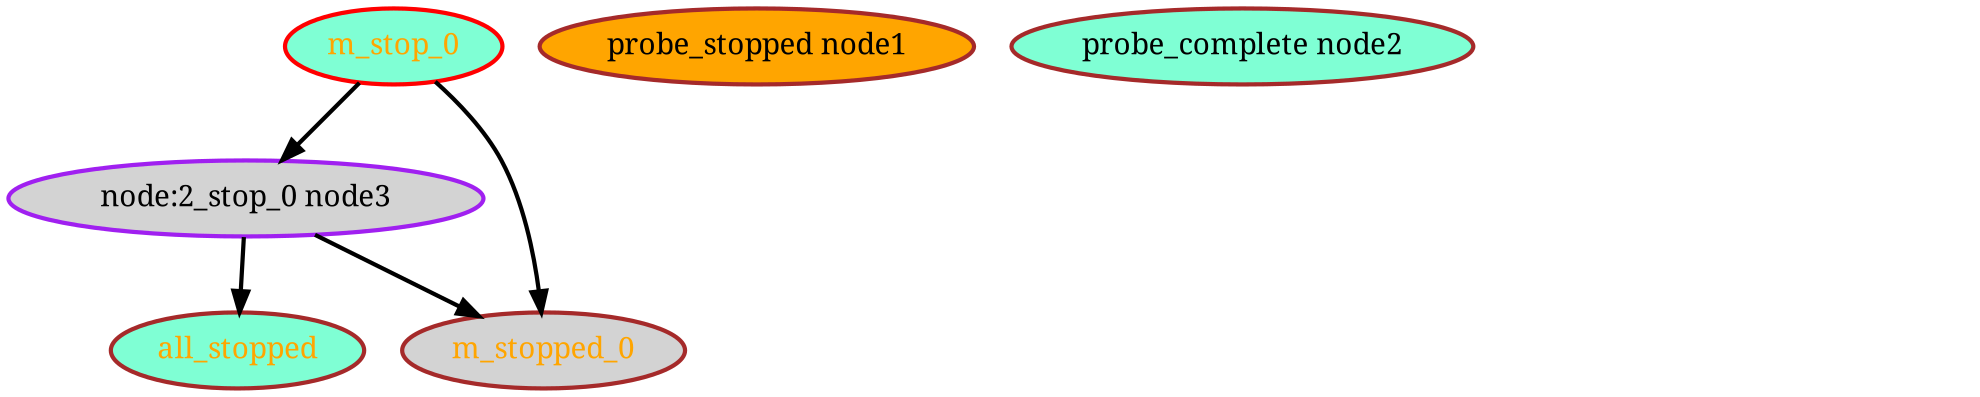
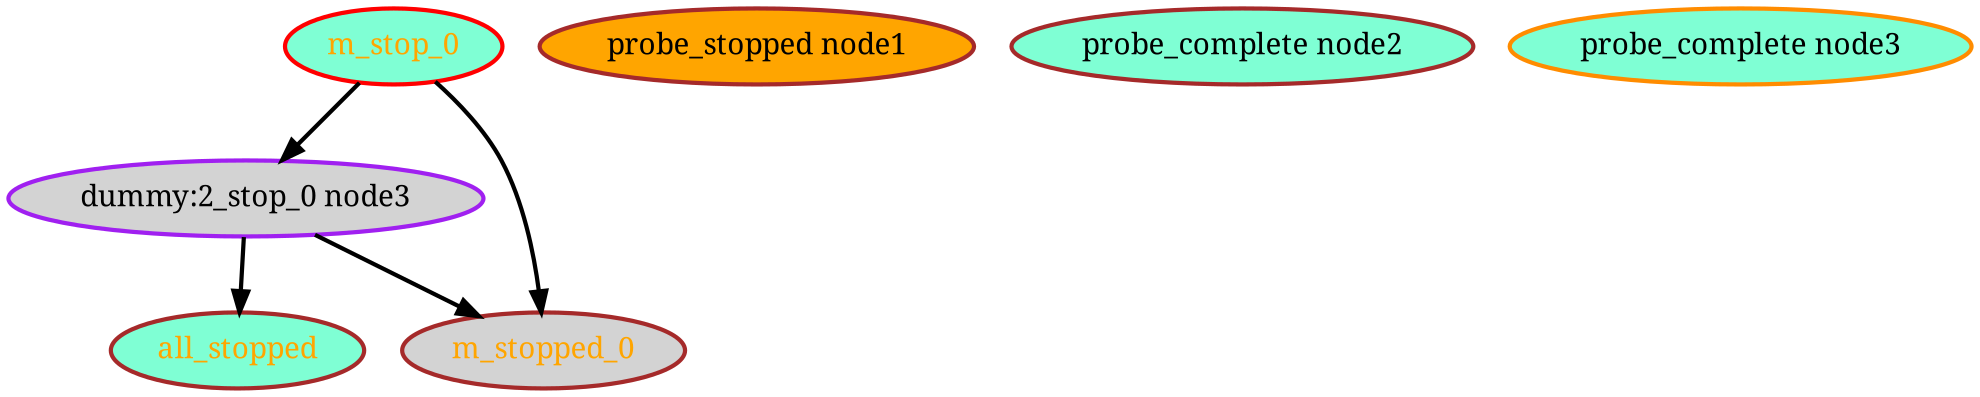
node "probe_complete node3": added
node "node:2_stop_0 node3": label "node:2_stop_0 node3" -> "dummy:2_stop_0 node3"
